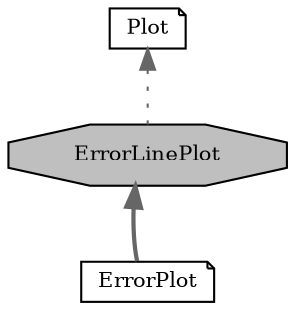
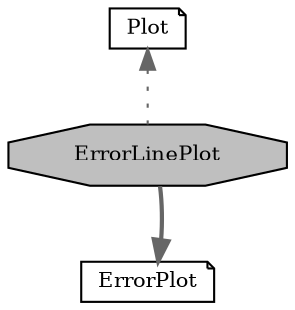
edge "ErrorPlot" -> "ErrorLinePlot": reversed
